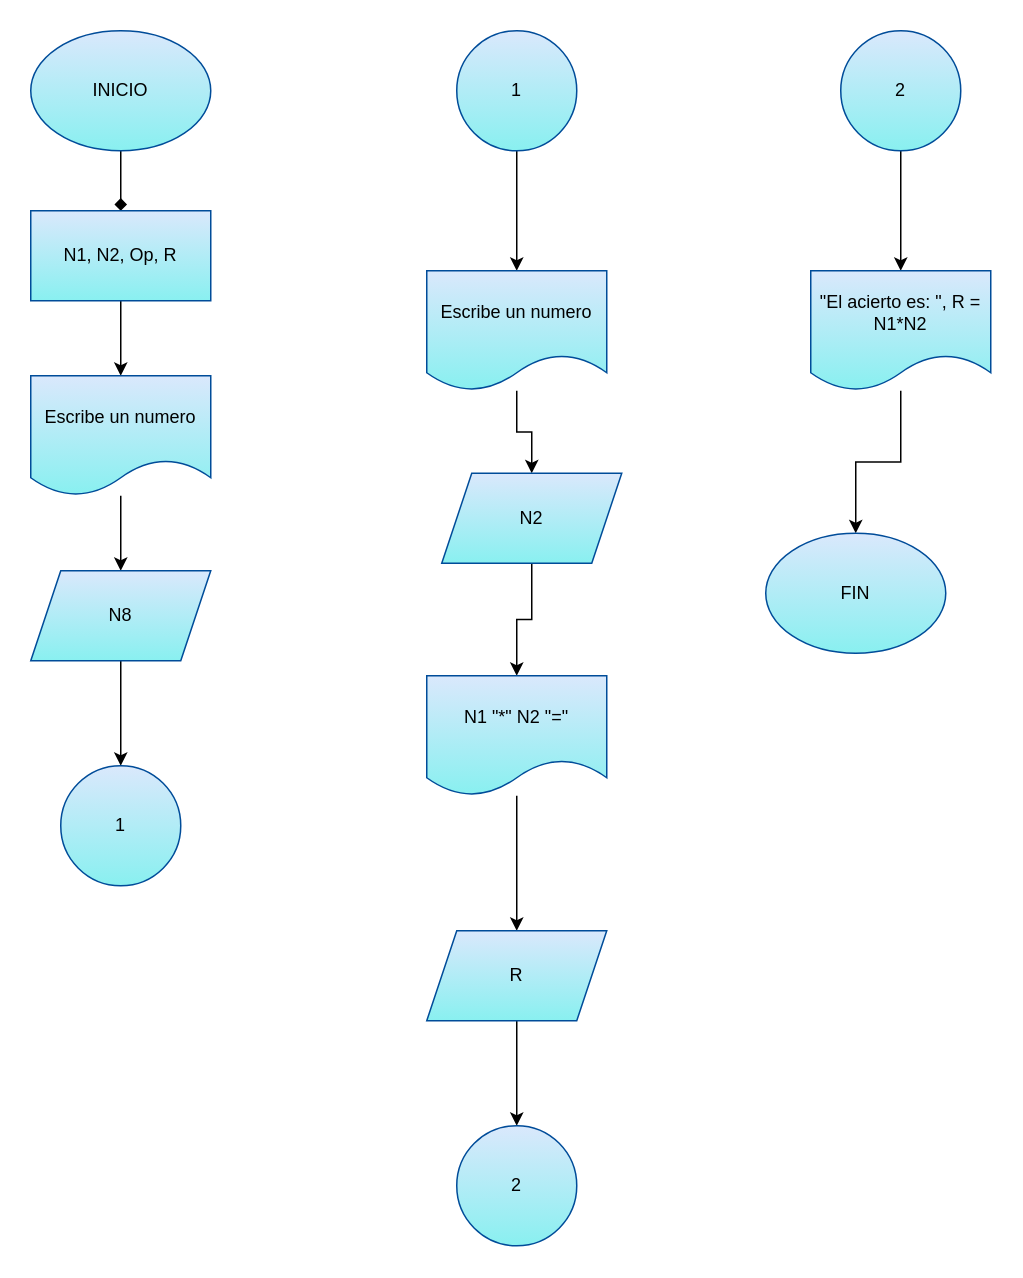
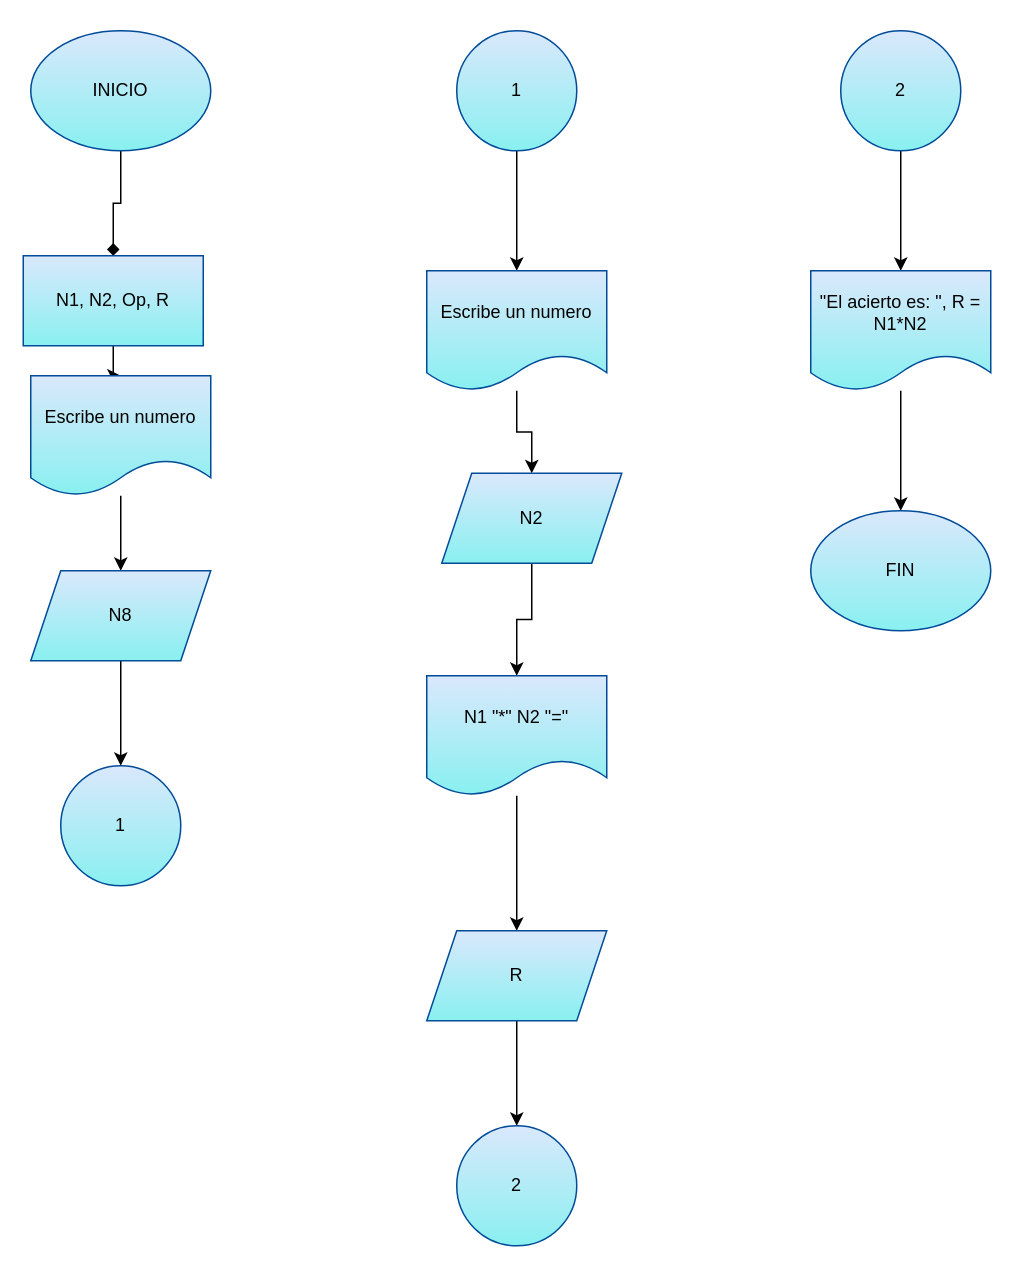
node "N1, N2, Op, R": moved (121, 256) -> (113, 301)
node "FIN": moved (856, 593) -> (901, 571)
